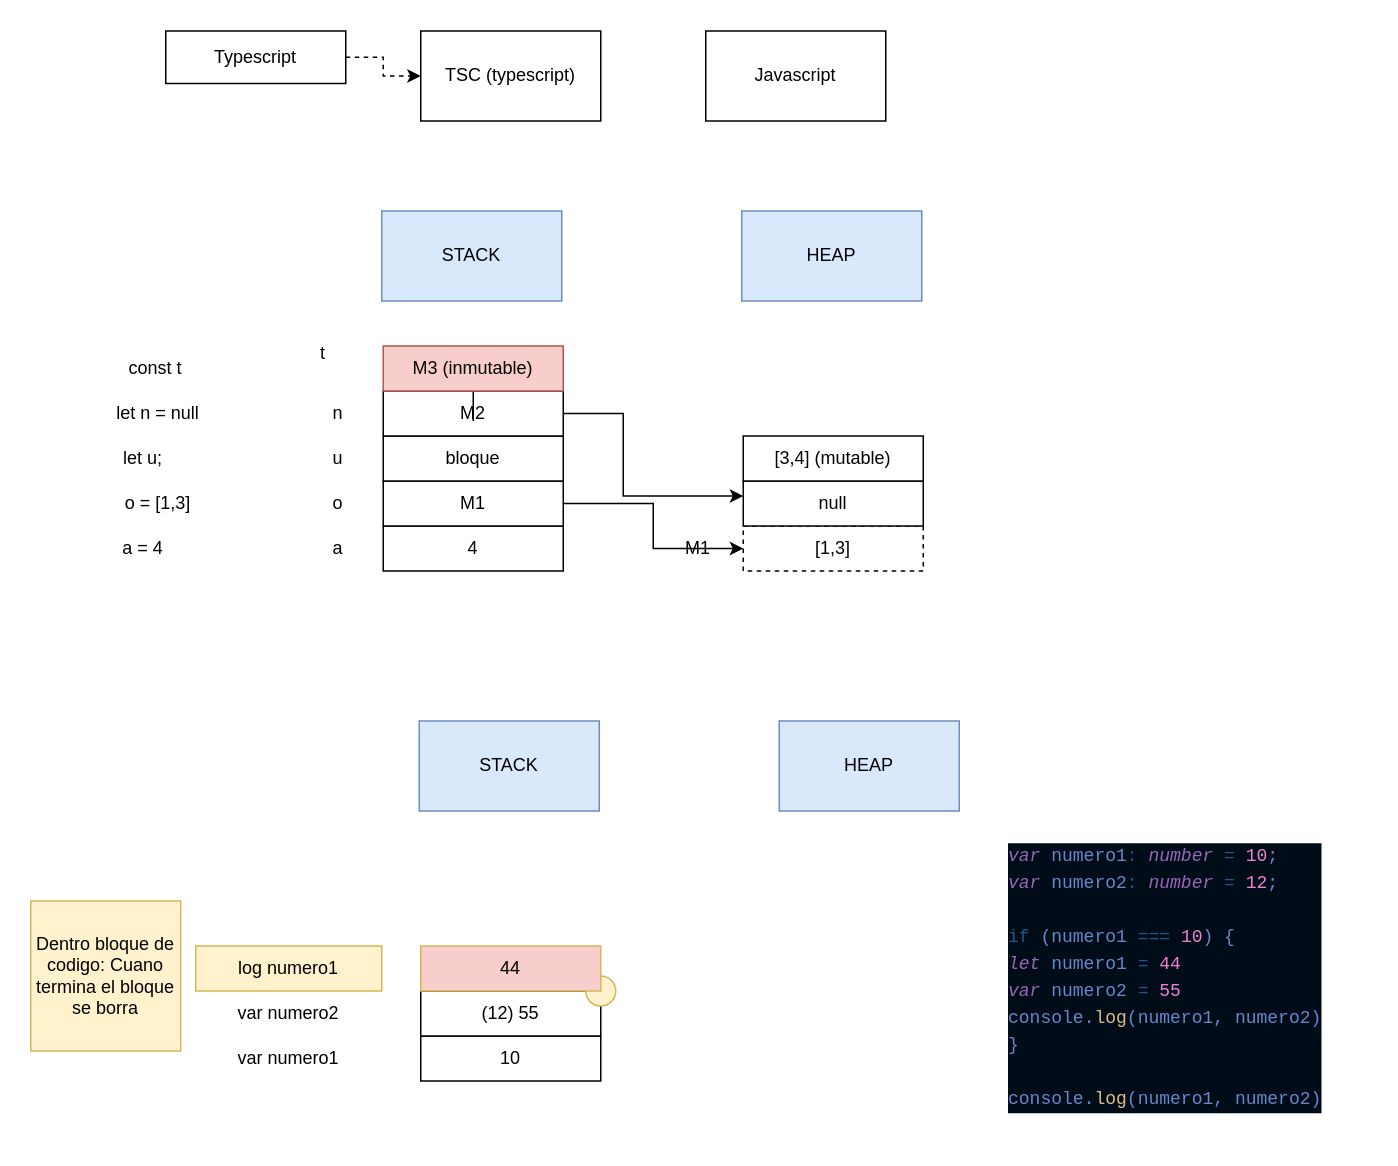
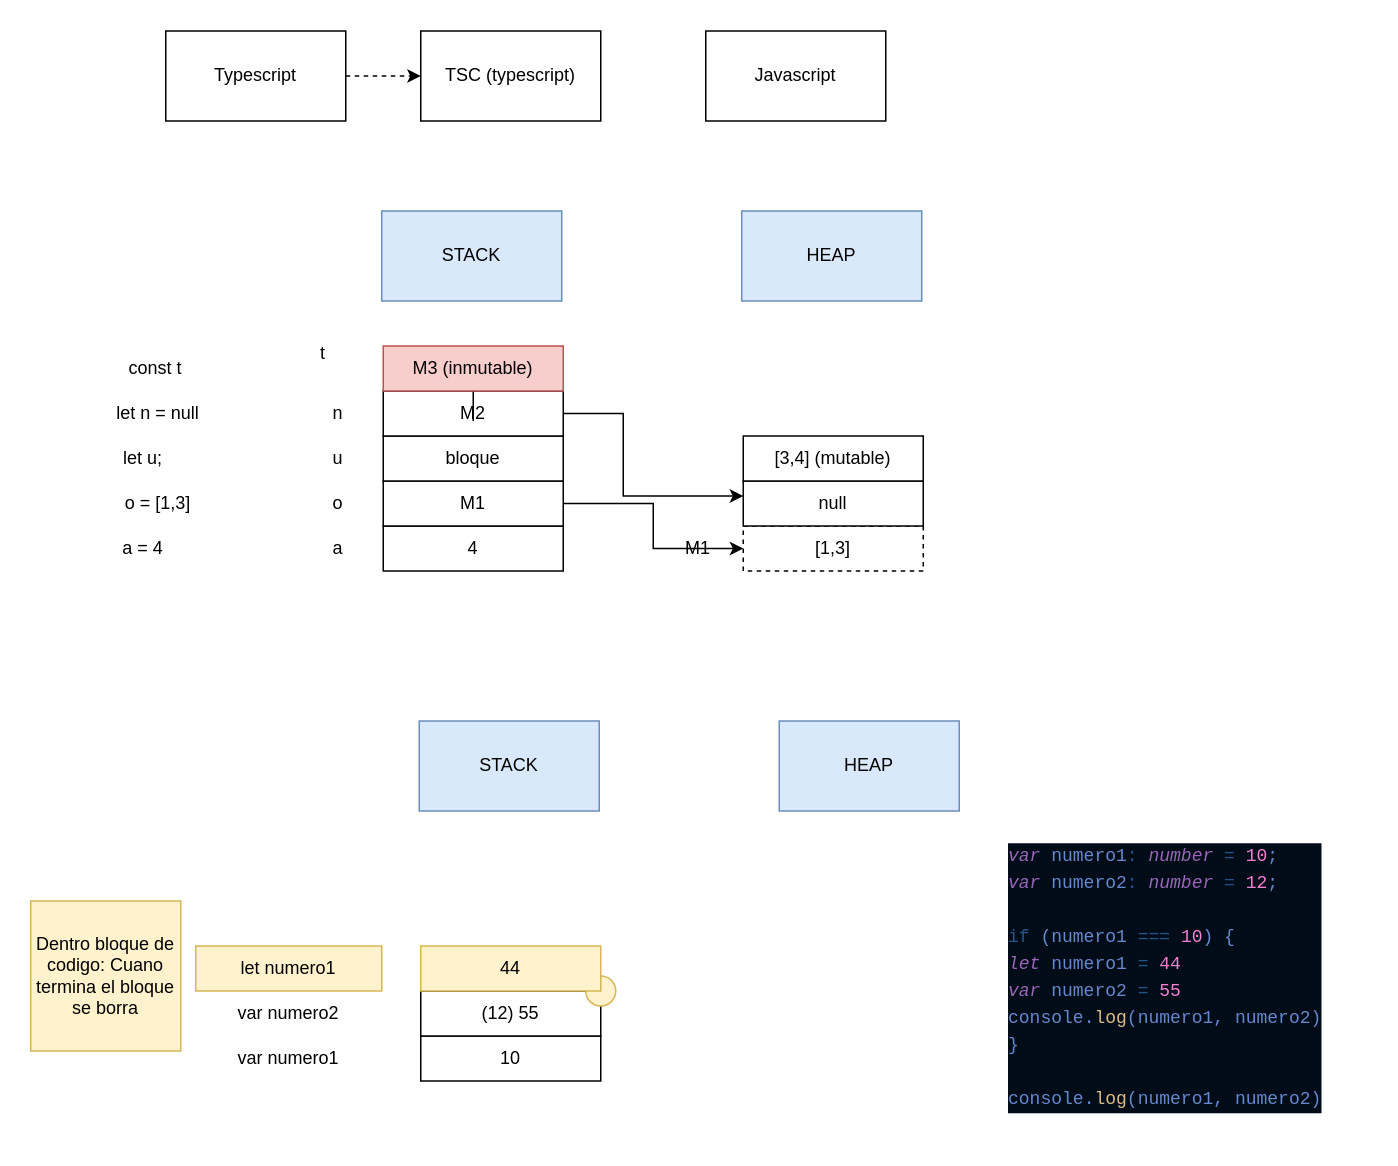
node "Typescript": size 180x53 -> 180x90
node "log numero1": label "log numero1" -> "let numero1"
node "44": fillcolor #f8cecc -> #fff2cc
